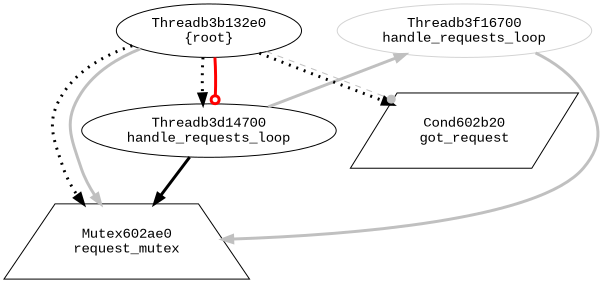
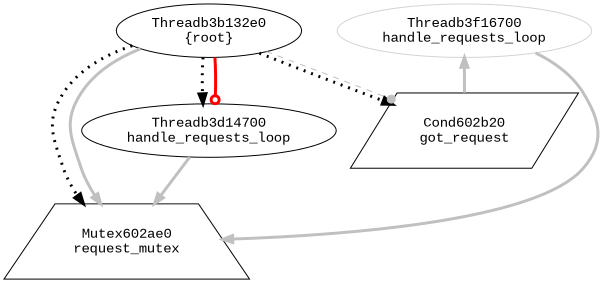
edge "Threadb3d14700 handle_requests_loop" -> "Threadb3f16700 handle_requests_loop": now "Cond602b20 got_request" -> "Threadb3f16700 handle_requests_loop"
edge "Threadb3d14700 handle_requests_loop" -> "Mutex602ae0 request_mutex": color black -> grey
